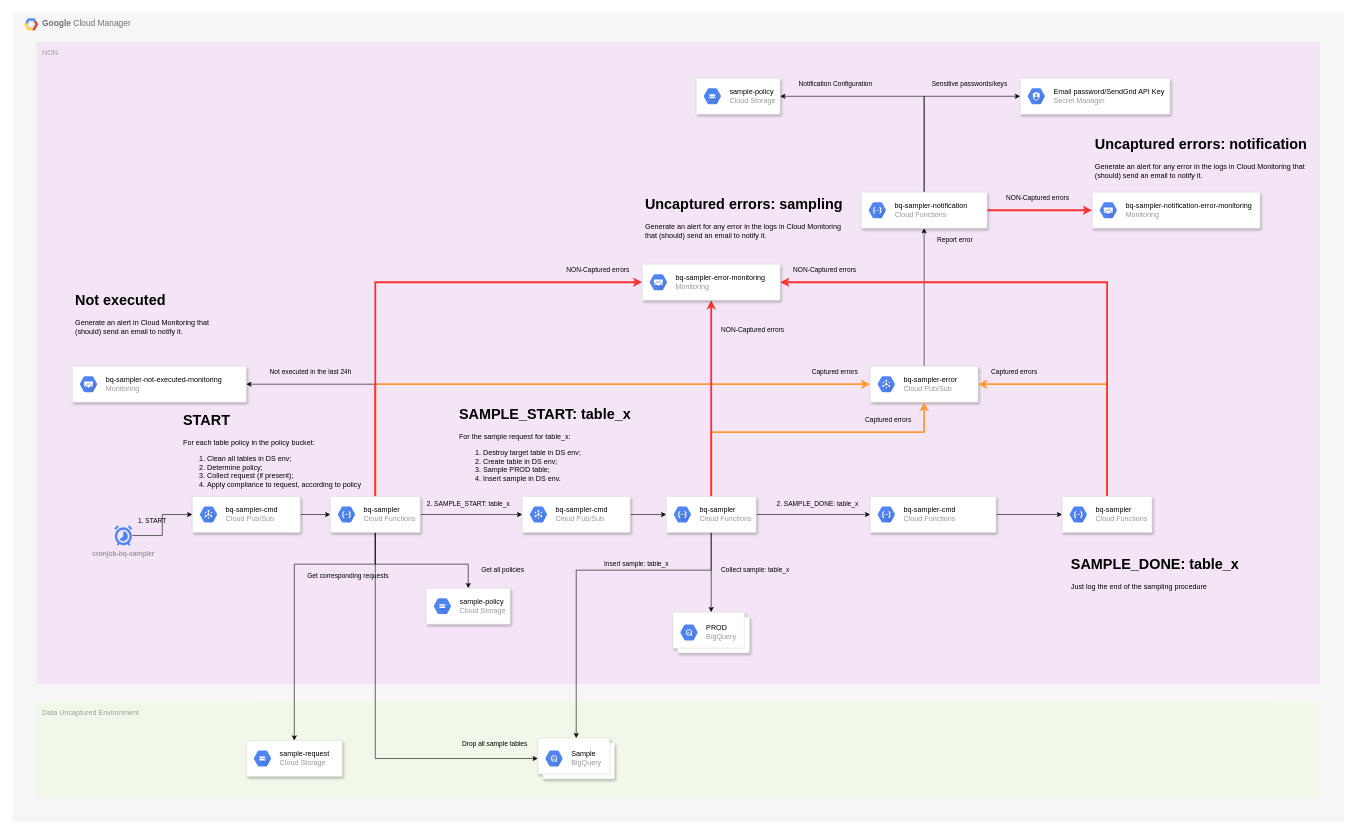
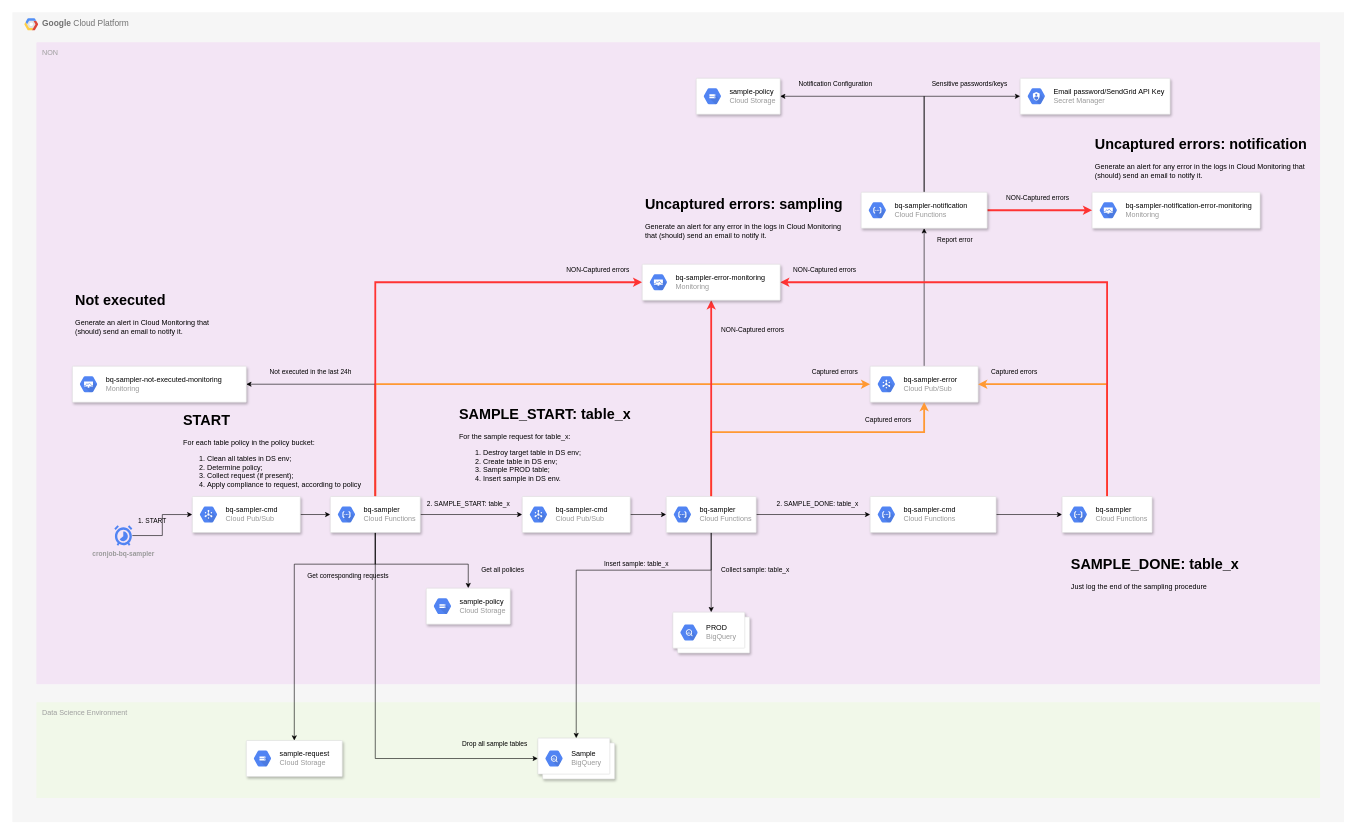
node "Google Cloud Manager": label "Google Cloud Manager" -> "Google Cloud Platform"
node "Data Uncaptured Environment": label "Data Uncaptured Environment" -> "Data Science Environment"
